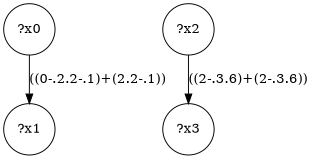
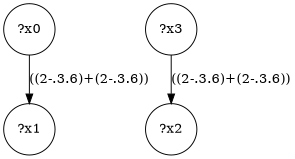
edge "?x2" -> "?x3": reversed
edge "?x0" -> "?x1": label "((0-.2.2-.1)+(2.2-.1))" -> "((2-.3.6)+(2-.3.6))"
